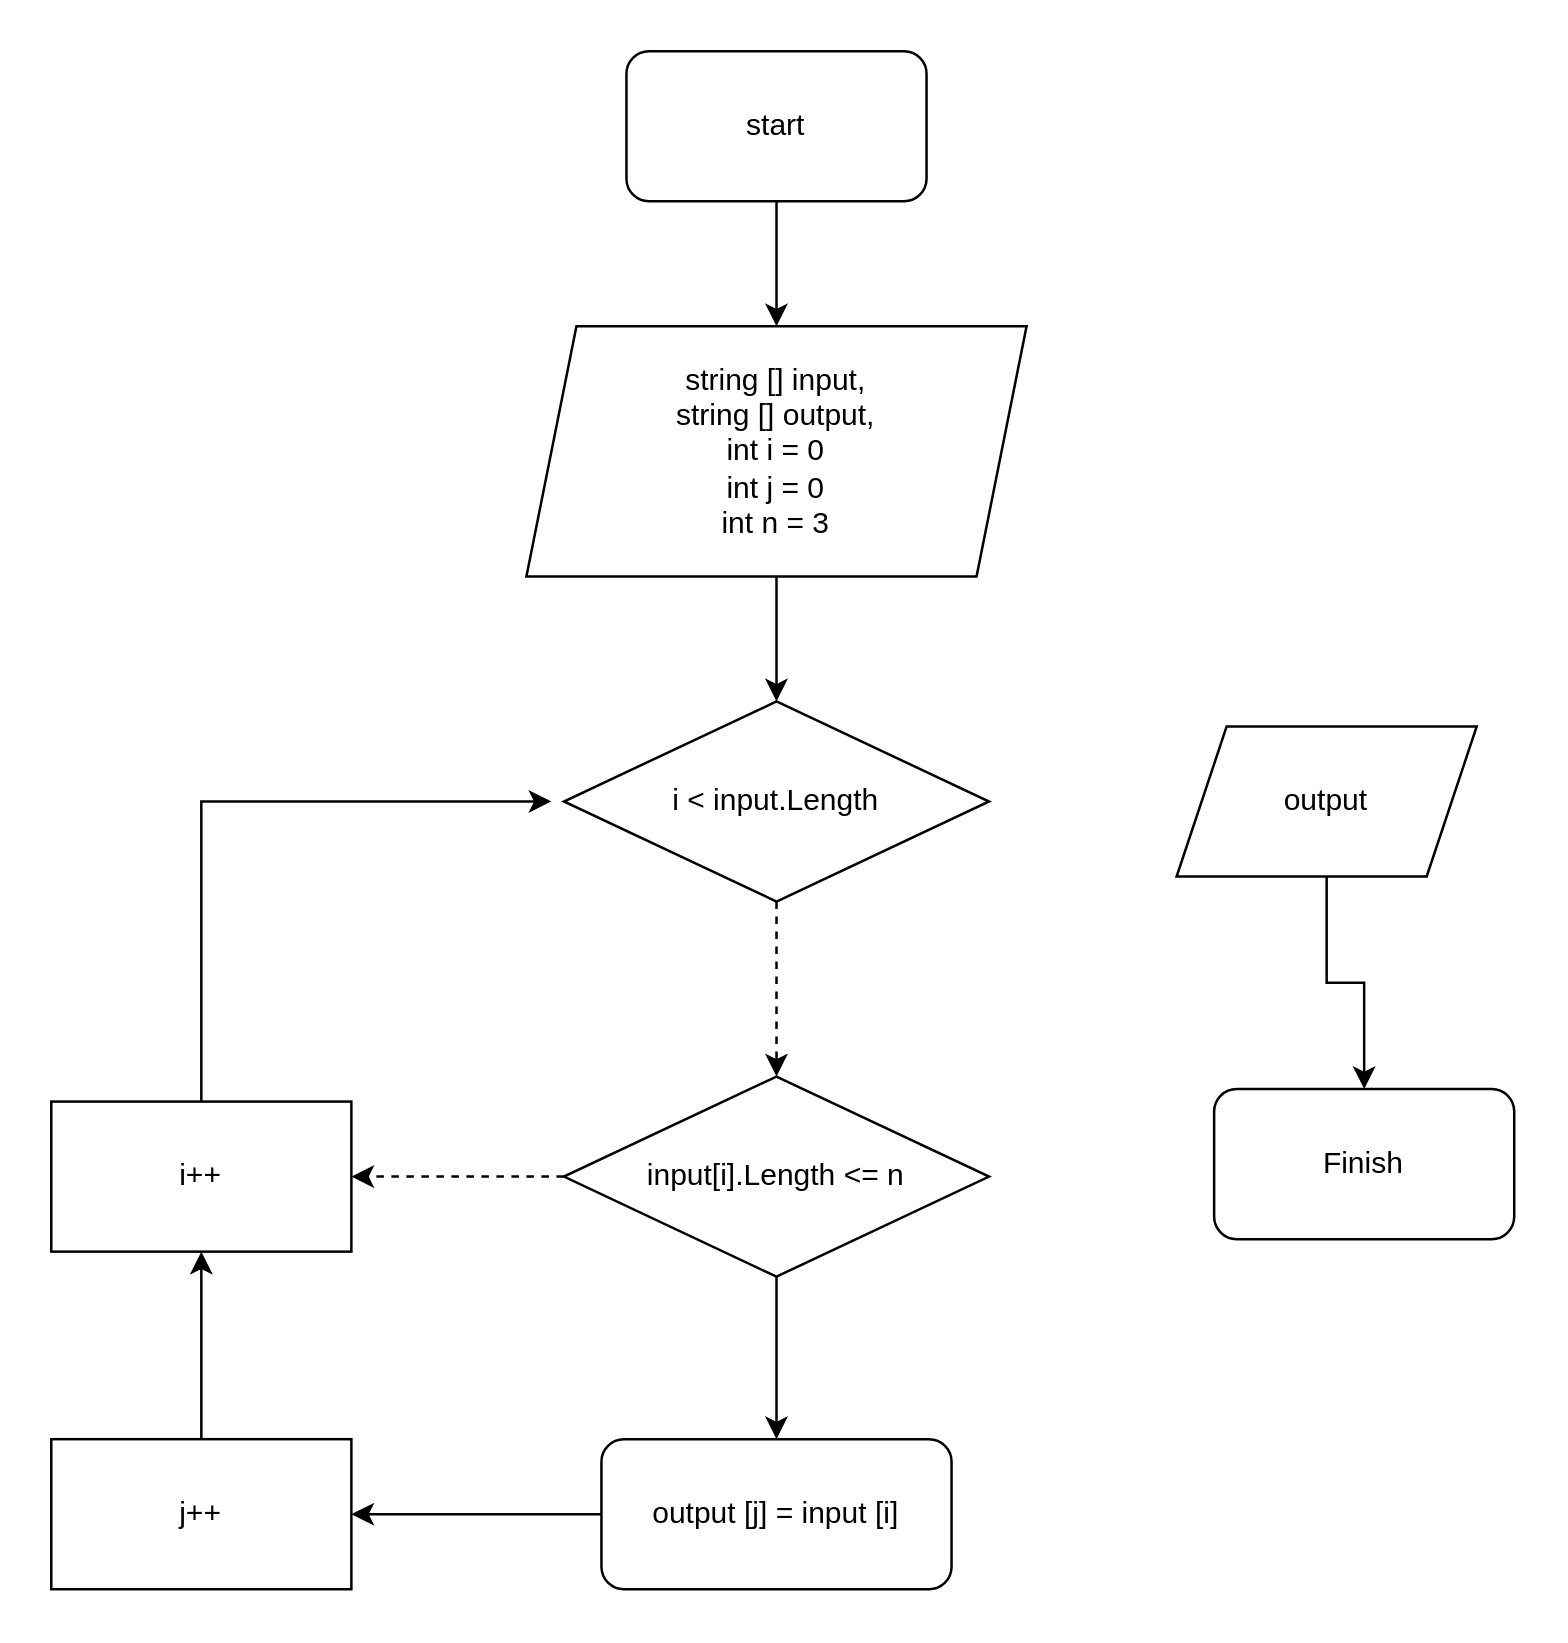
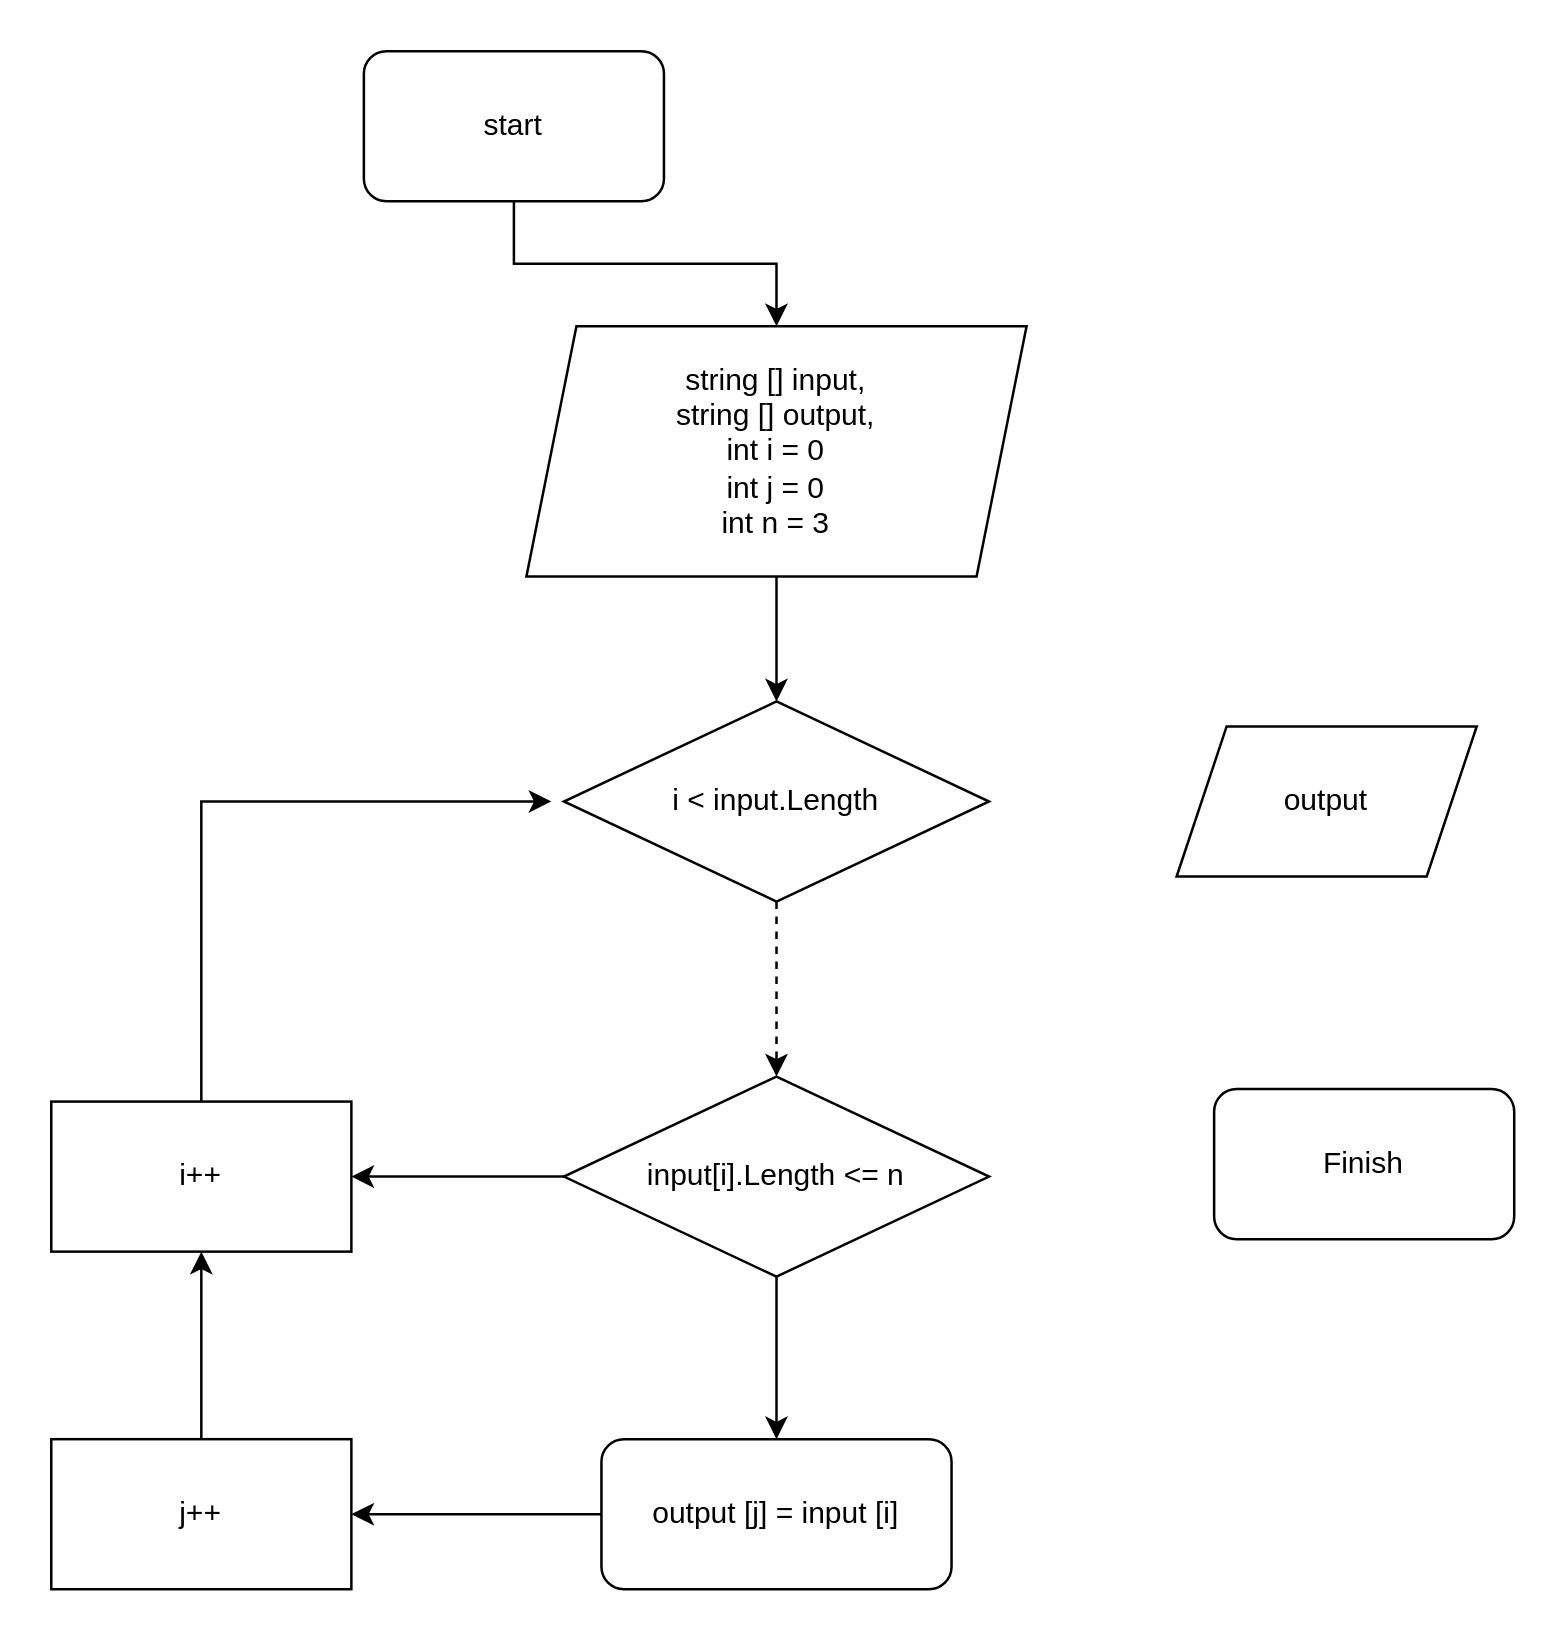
node "start": moved (776, 126) -> (514, 126)
edge "output" -> "Finish": removed
edge "input[i].Length <= n" -> "i++": style dashed -> solid
